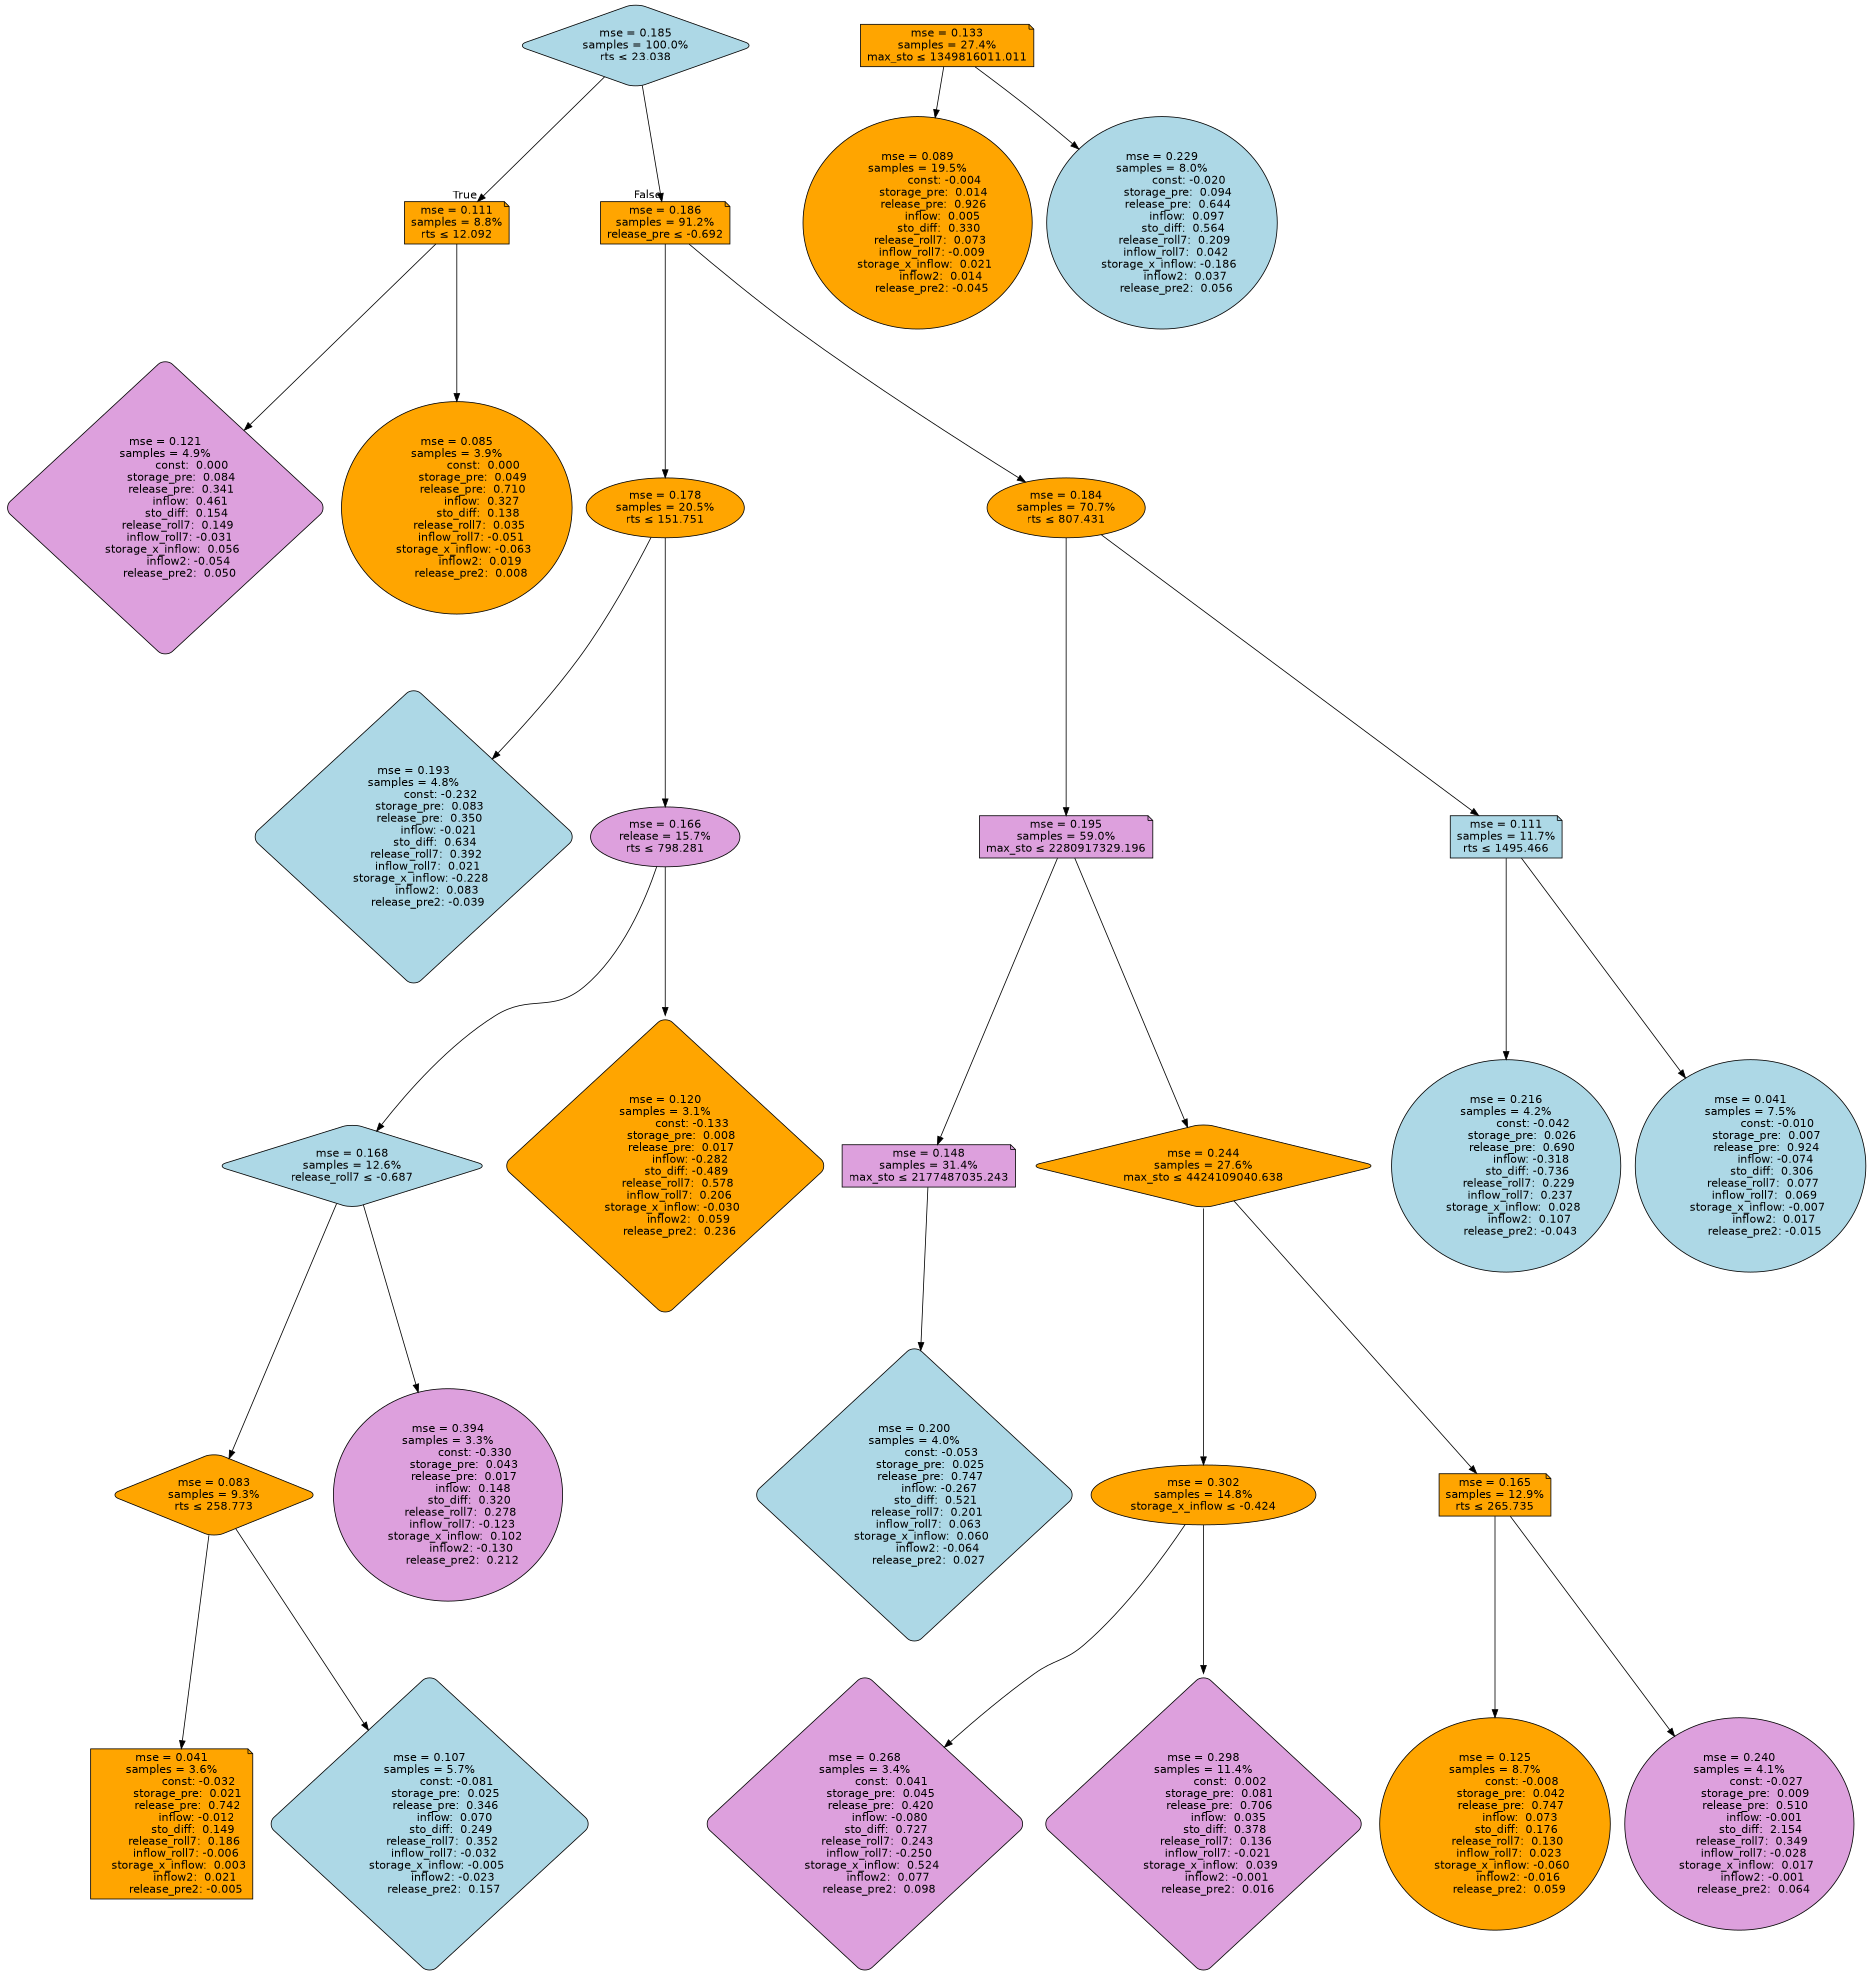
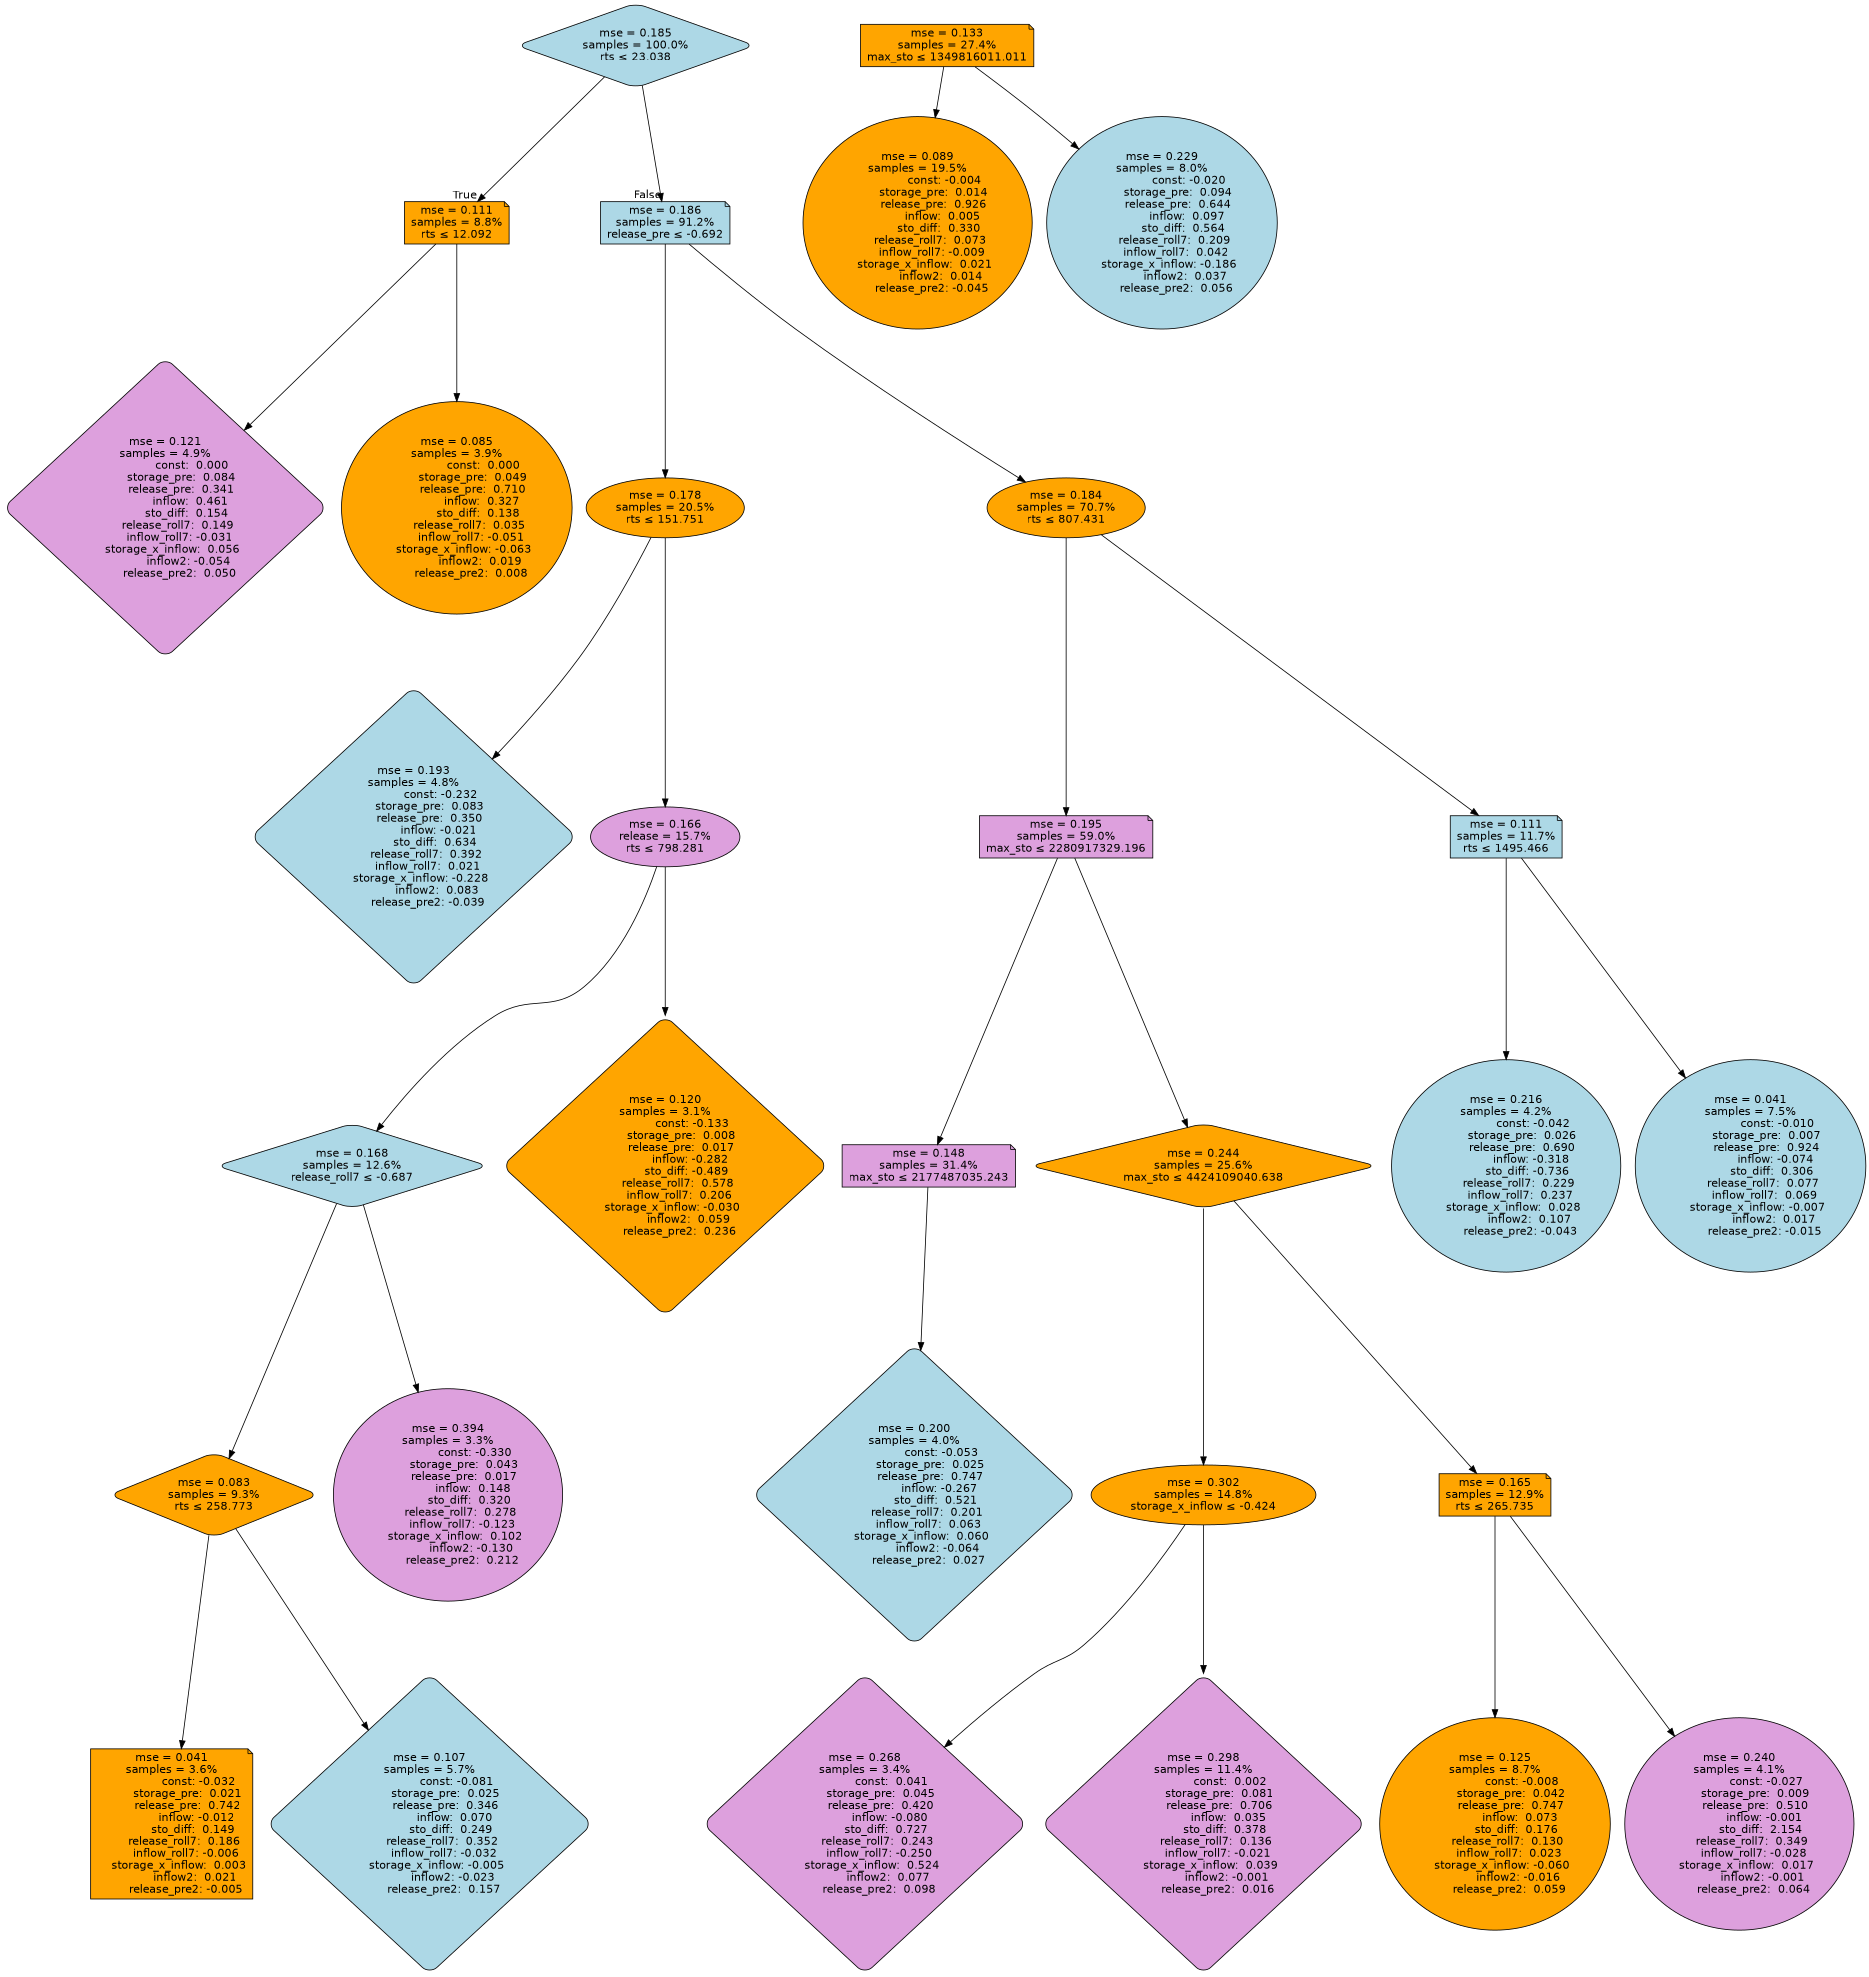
node "mse = 0.186 samples = 91.2% release_pre ≤ -0.692": fillcolor orange -> lightblue
node "mse = 0.244 samples = 27.6% max_sto ≤ 4424109040.638": label "mse = 0.244 samples = 27.6% max_sto ≤ 4424109040.638" -> "mse = 0.244 samples = 25.6% max_sto ≤ 4424109040.638"
